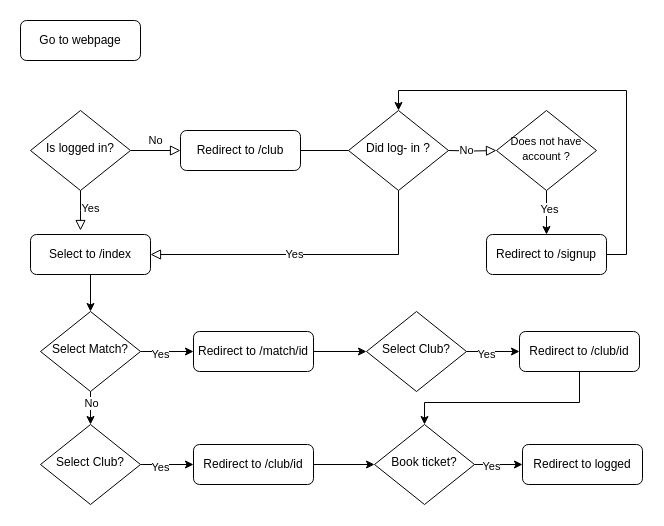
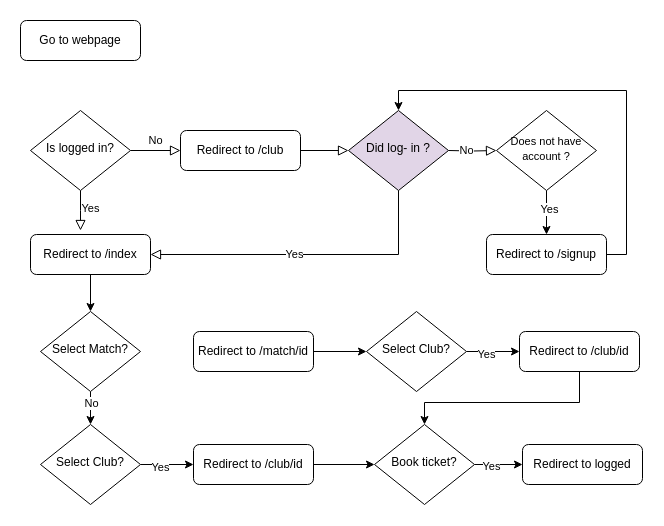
edge "Redirect to /club" -- "Did log- in ?": arrowhead none -> block
node "Did log- in ?": fillcolor #ffffff -> #e1d5e7
node "Select to /index": label "Select to /index" -> "Redirect to /index"
edge "Select Match?" -> "Redirect to /match/id": removed, label "Yes"
